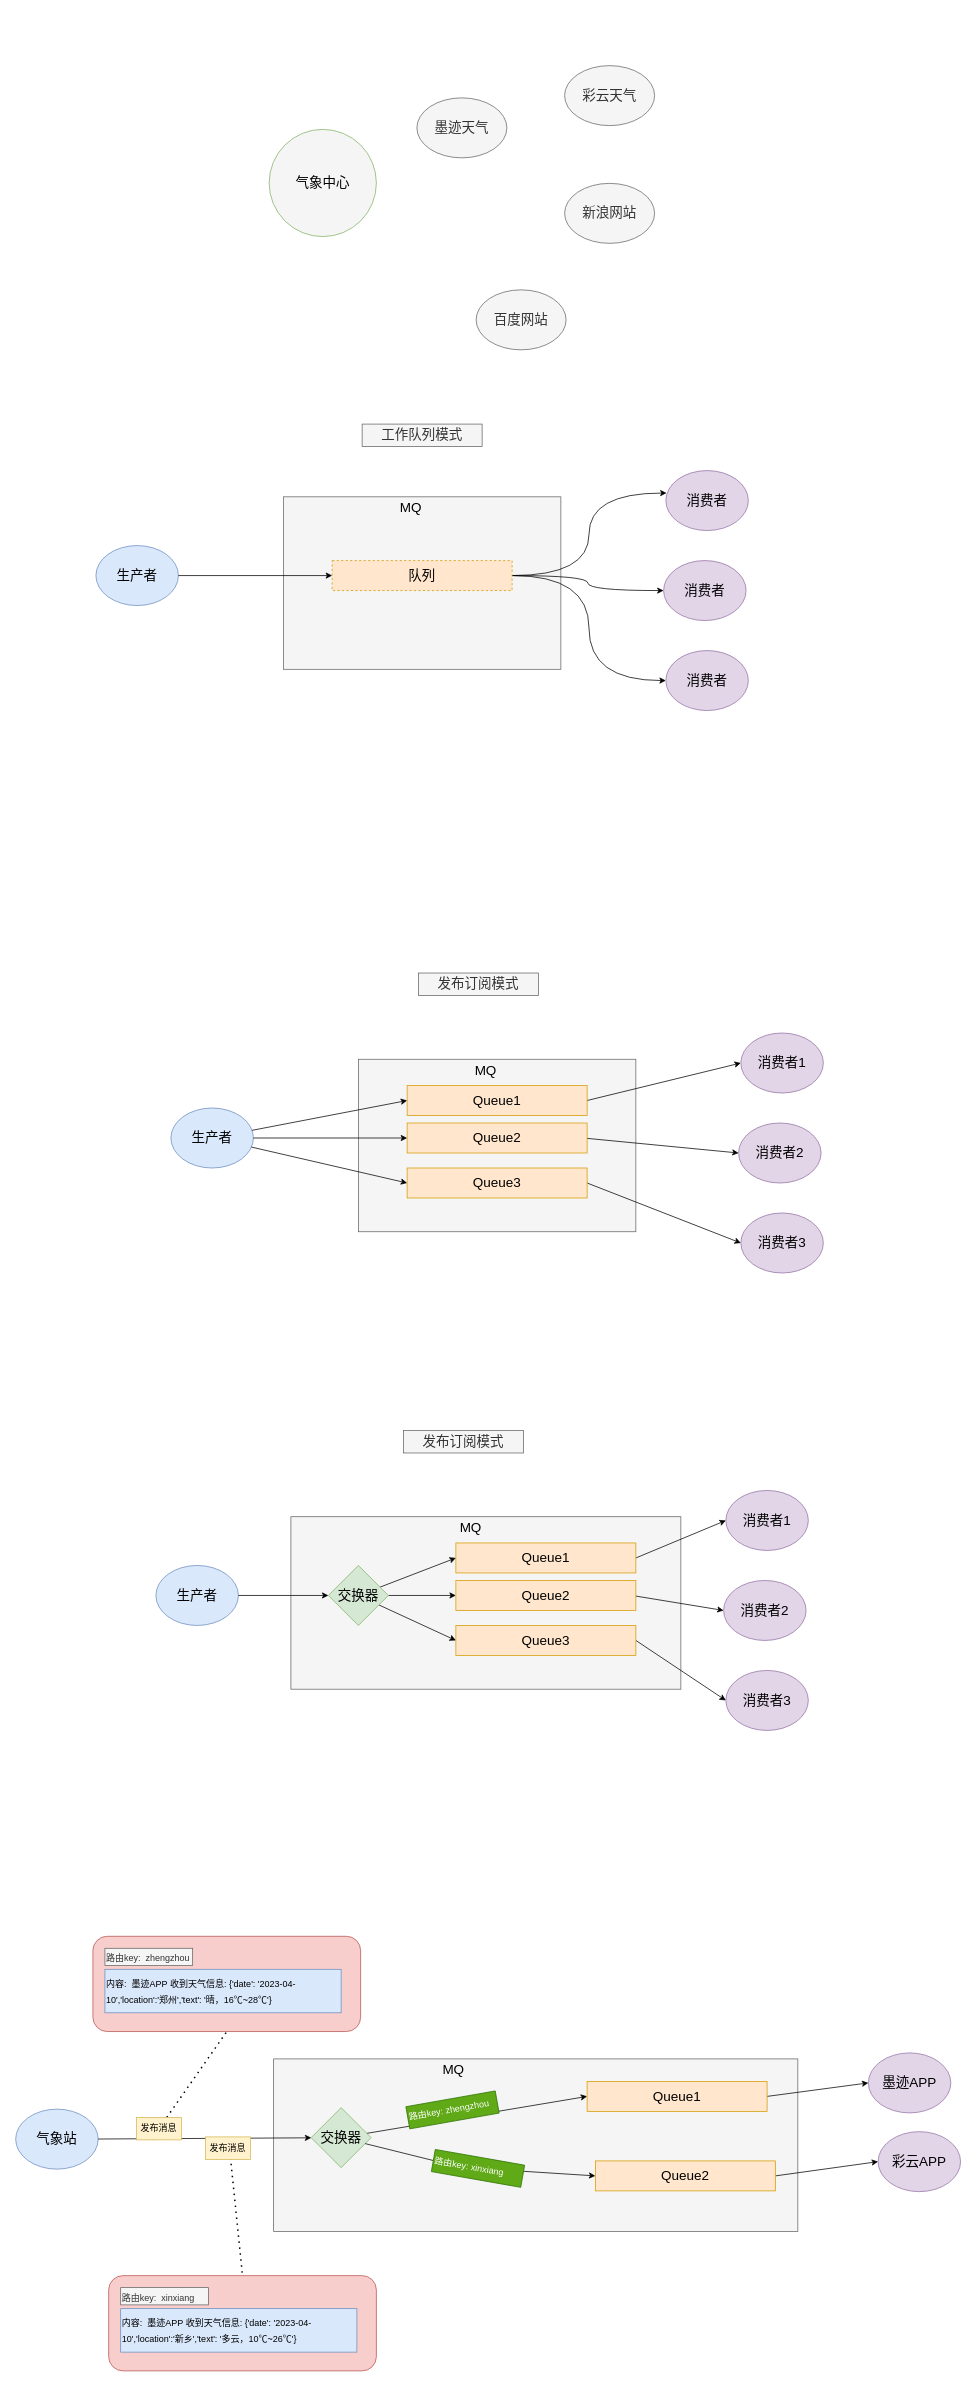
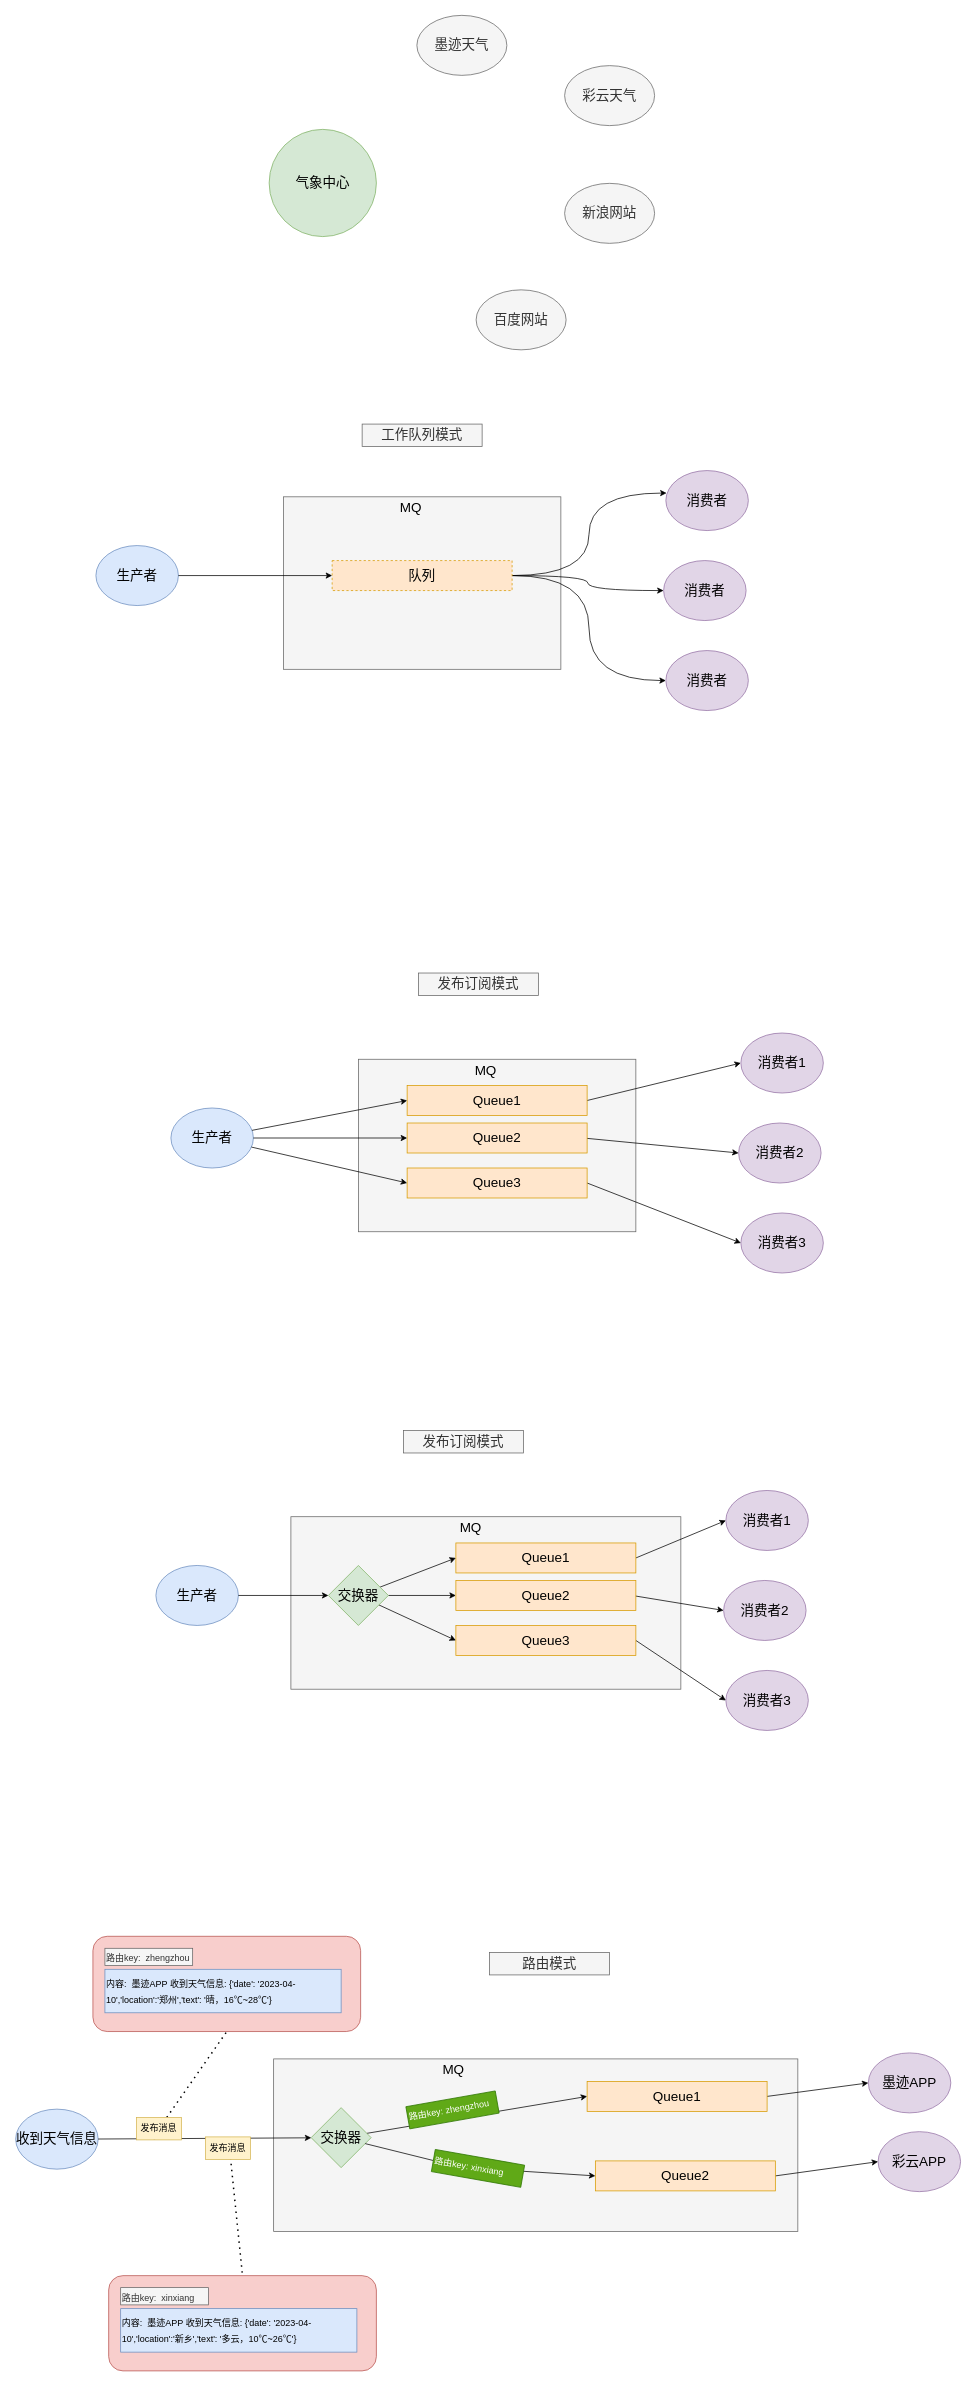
node "墨迹天气": moved (462, 128) -> (462, 45)
node "气象中心": fillcolor #f5f5f5 -> #d5e8d4
node "路由模式": added
node "气象站": label "气象站" -> "收到天气信息"
